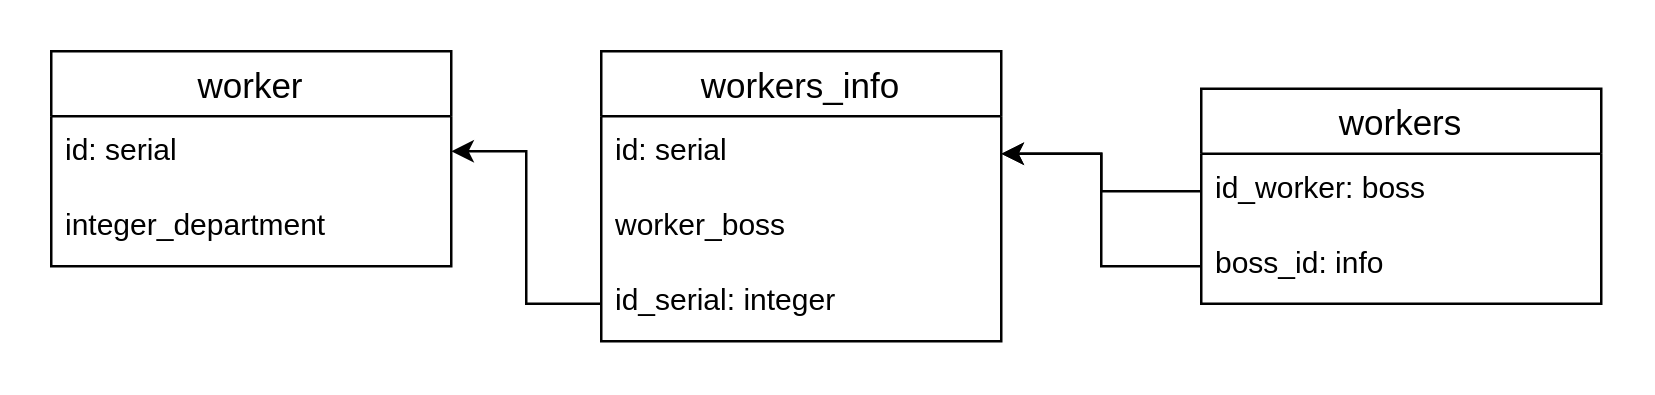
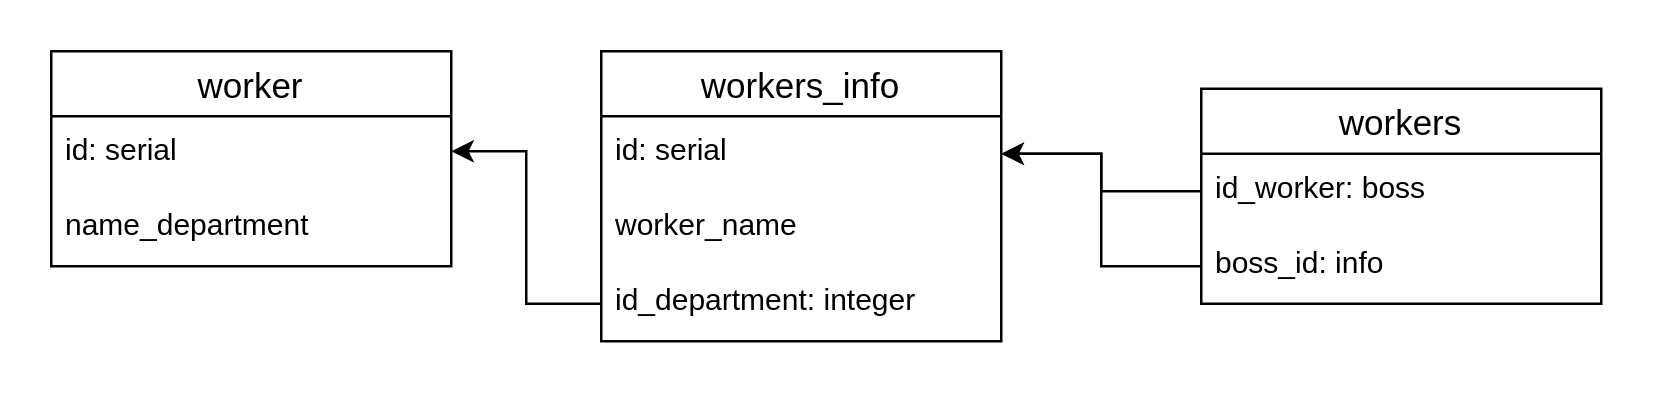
node "integer_department": label "integer_department" -> "name_department"
node "worker_boss": label "worker_boss" -> "worker_name"
node "id_serial: integer": label "id_serial: integer" -> "id_department: integer"
